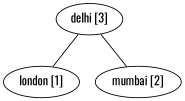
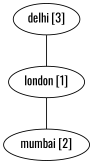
edge "delhi [3]" -- "mumbai [2]": now "london [1]" -- "mumbai [2]"
